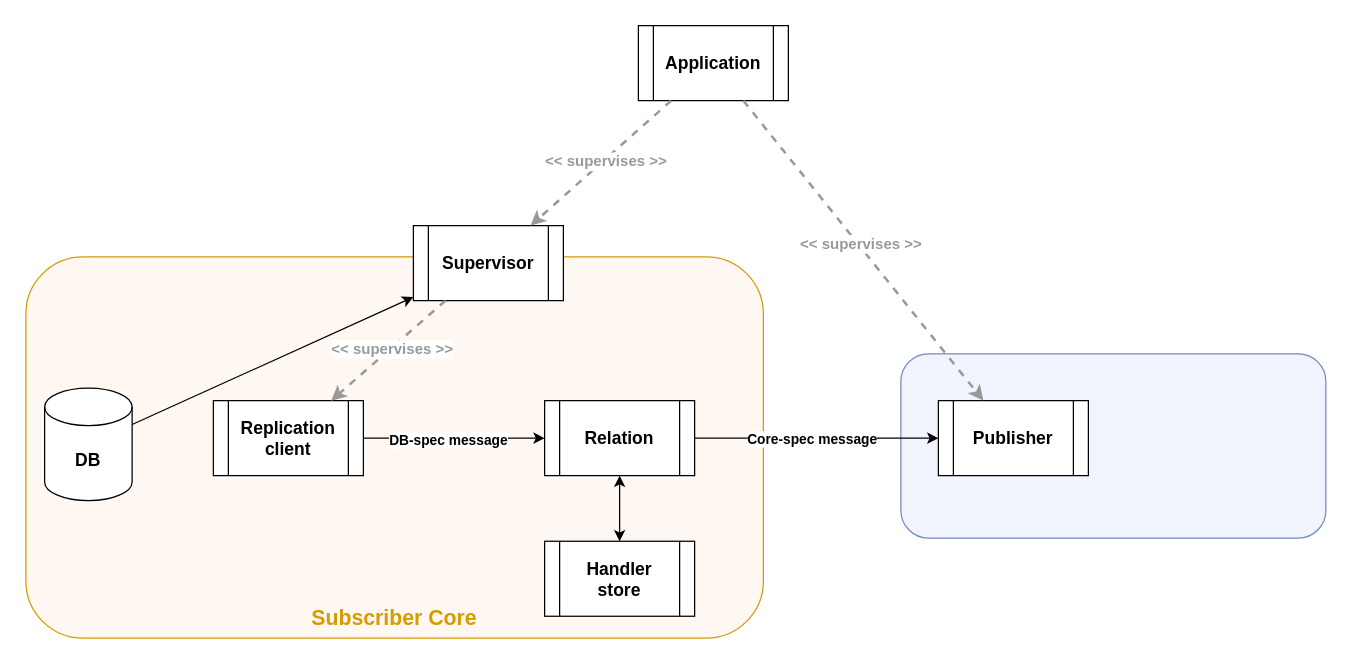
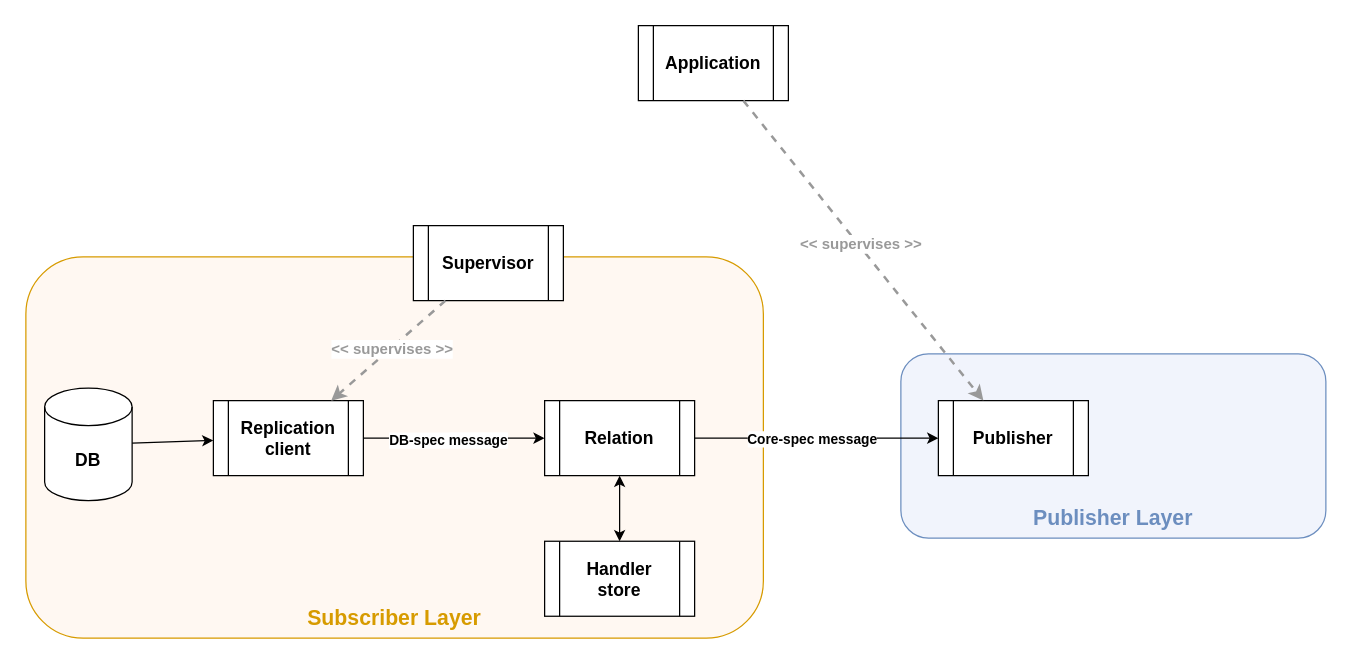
edge "Application" -> "Supervisor": removed, label "<< supervises >>"
edge "DB" -> "Supervisor": now "DB" -> "Replication client"
node "Publisher Layer": added
node "Subscriber Core": label "Subscriber Core" -> "Subscriber Layer"
